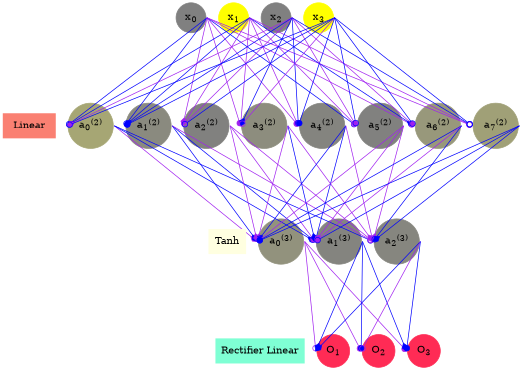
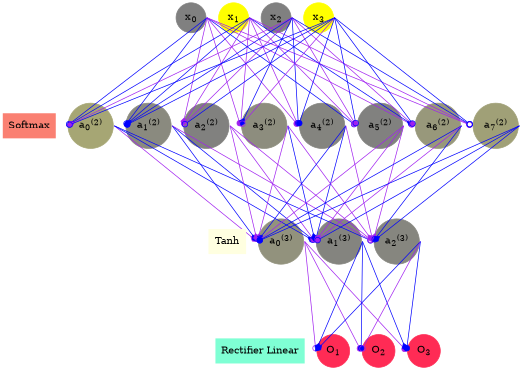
node "Linear": label "Linear" -> "Softmax"
